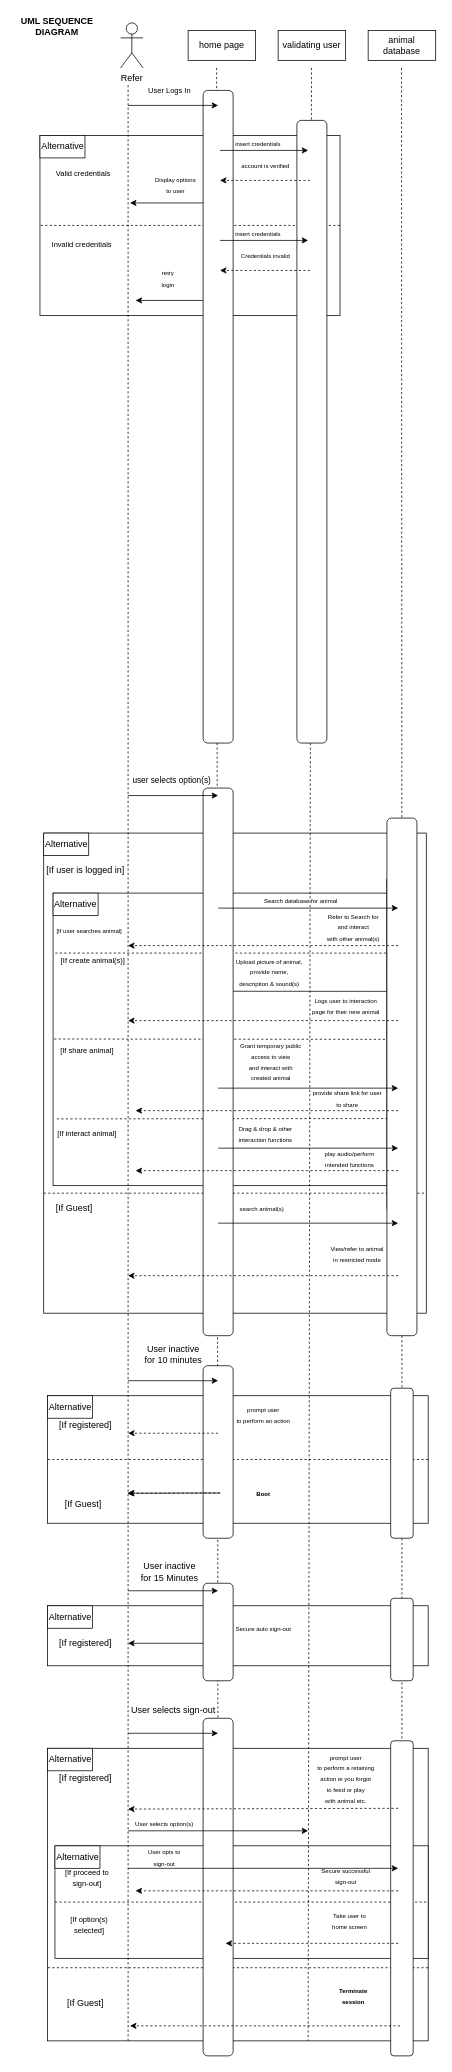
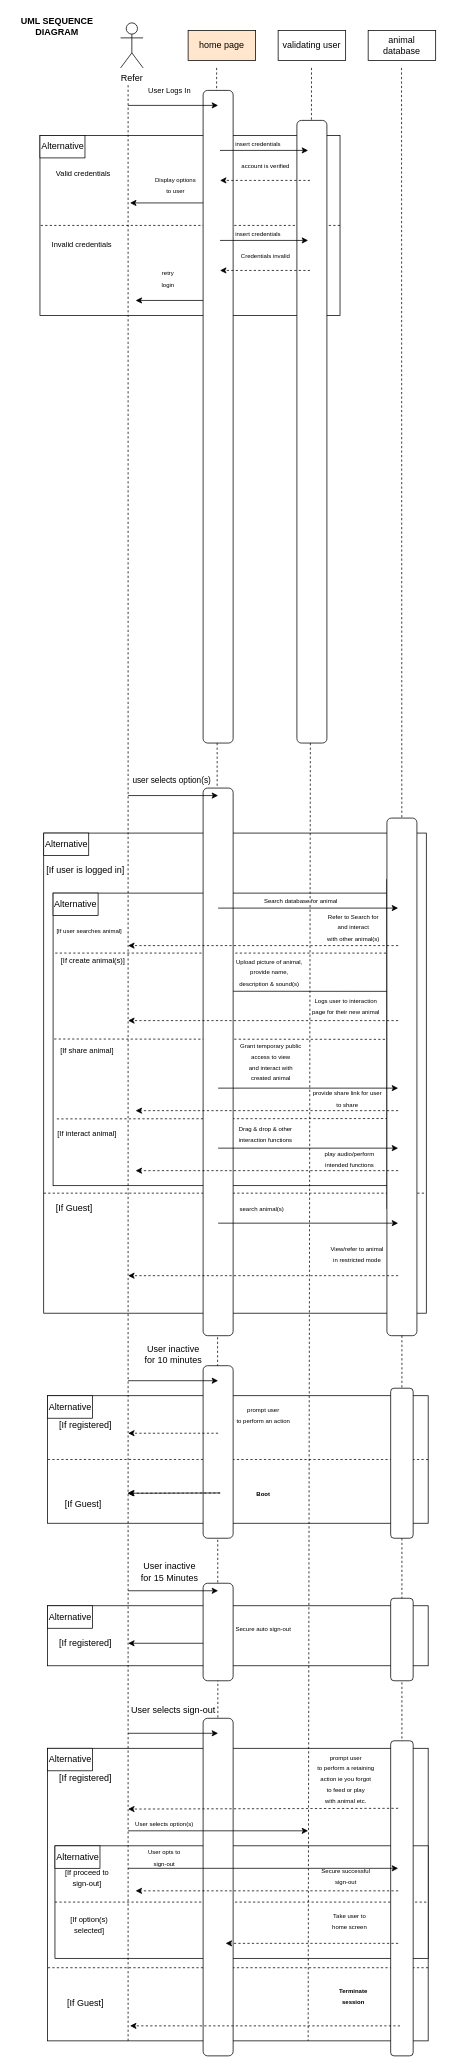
node "home page": fillcolor #ffffff -> #ffe6cc
